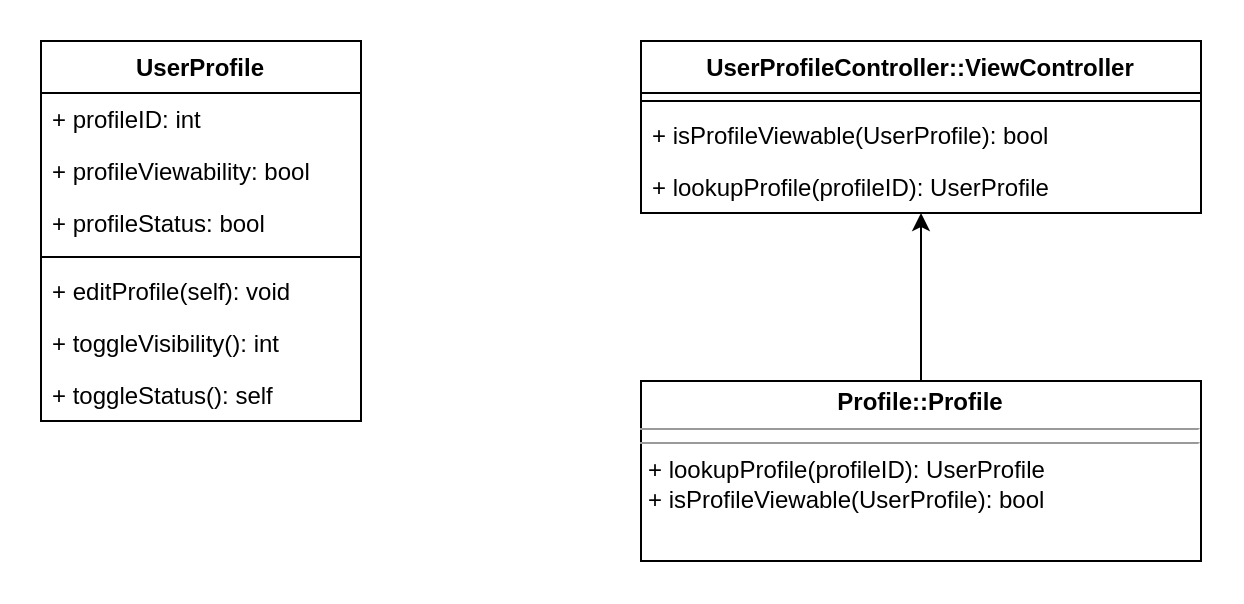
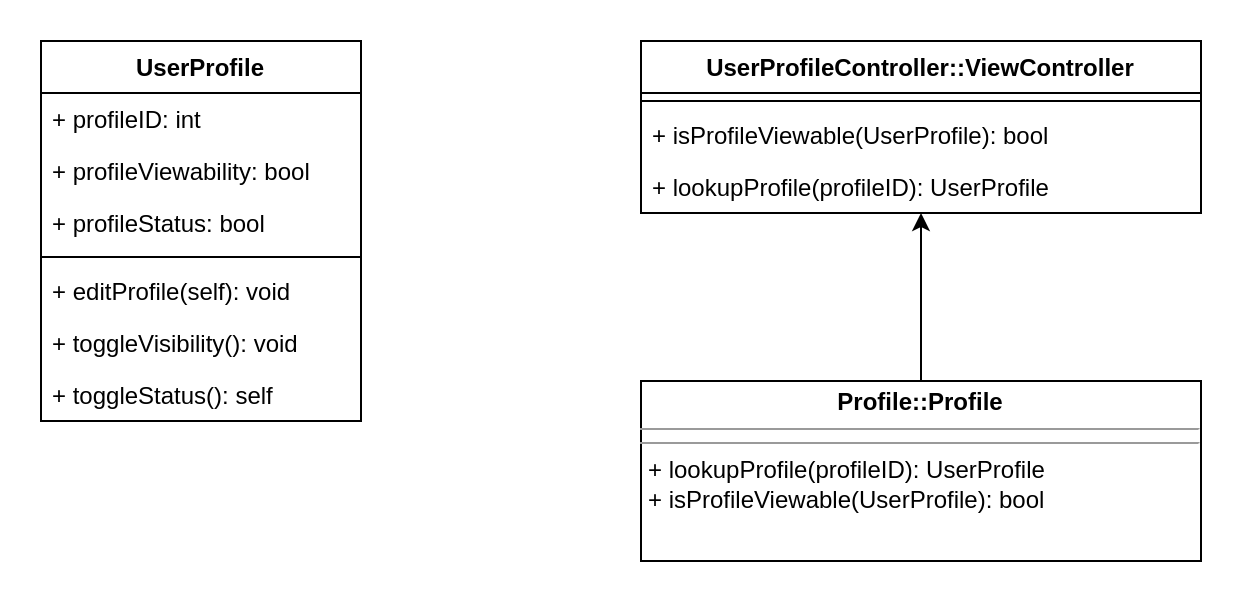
node "+ toggleVisibility(): int": label "+ toggleVisibility(): int" -> "+ toggleVisibility(): void"
